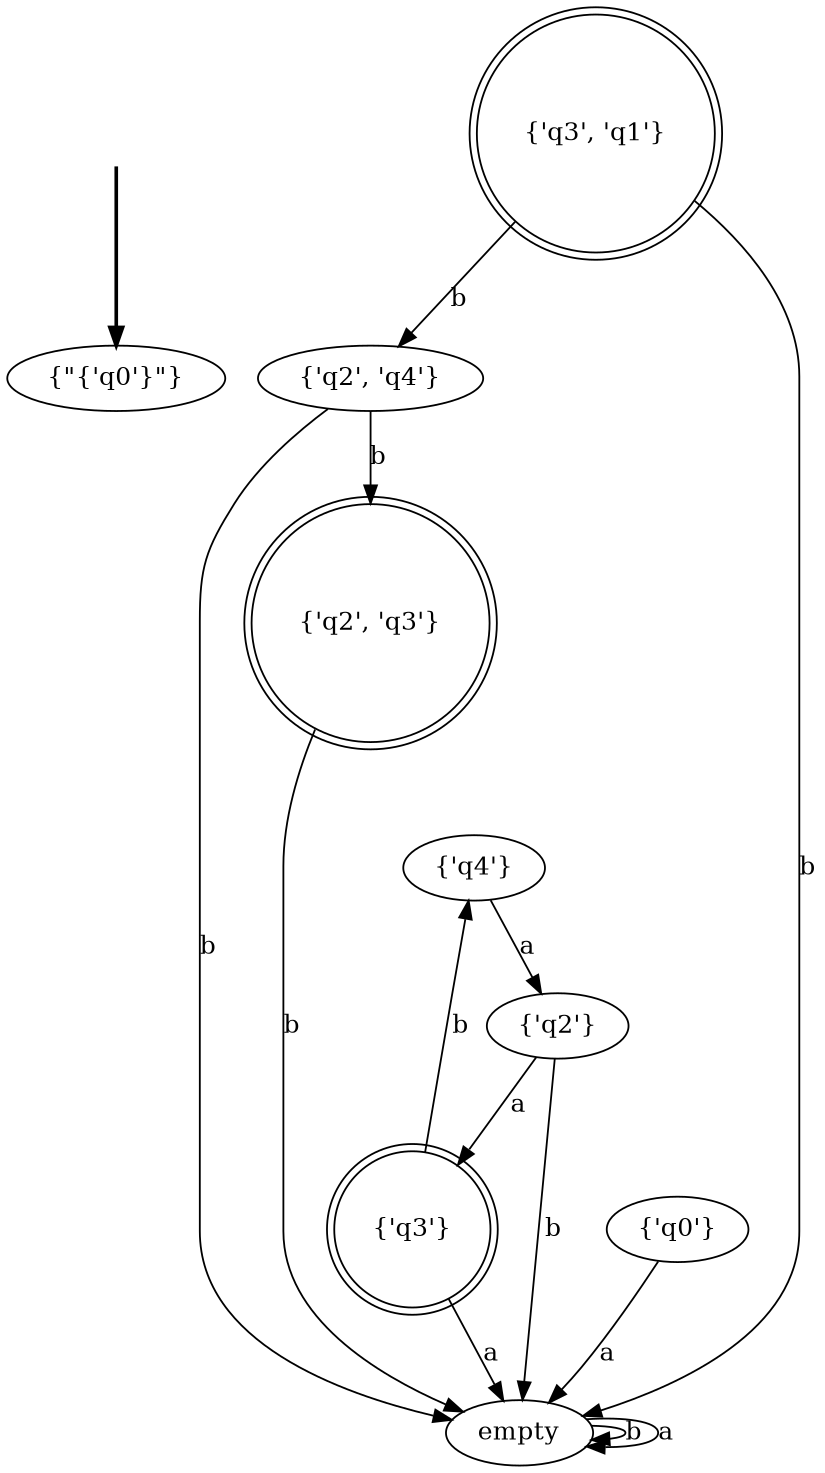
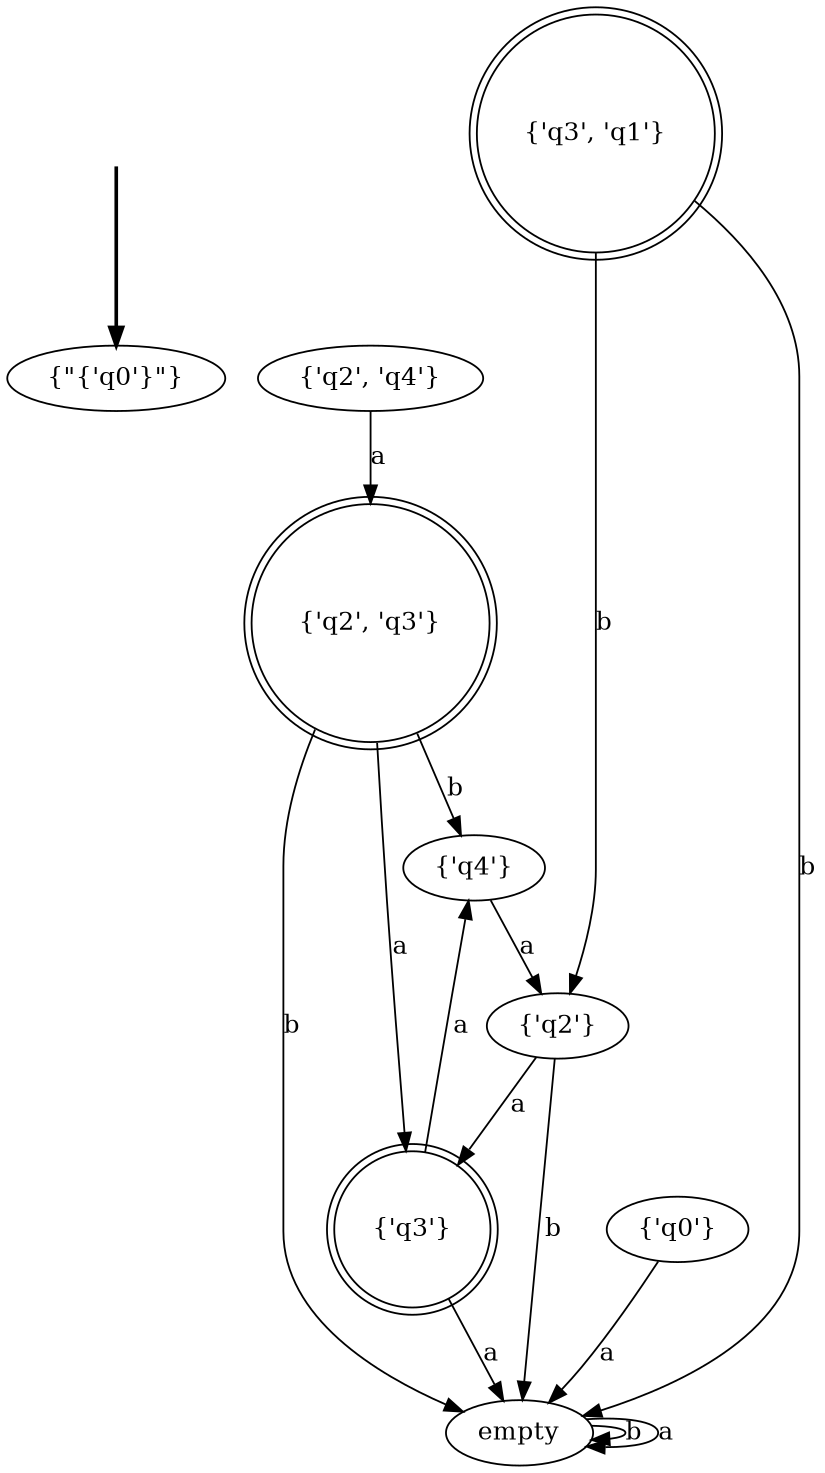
edge "{'q3', 'q1'}" -> "{'q2', 'q4'}": now "{'q3', 'q1'}" -> "{'q2'}"
edge "{'q2', 'q4'}" -> "{'q2', 'q3'}": label "b" -> "a"
edge "{'q2', 'q3'}" -> "{'q4'}": added, label "b"
edge "{'q2', 'q3'}" -> "{'q3'}": added, label "a"
edge "{'q2', 'q4'}" -> "empty": removed, label "b"
edge "{'q3'}" -> "{'q4'}": label "b" -> "a"
